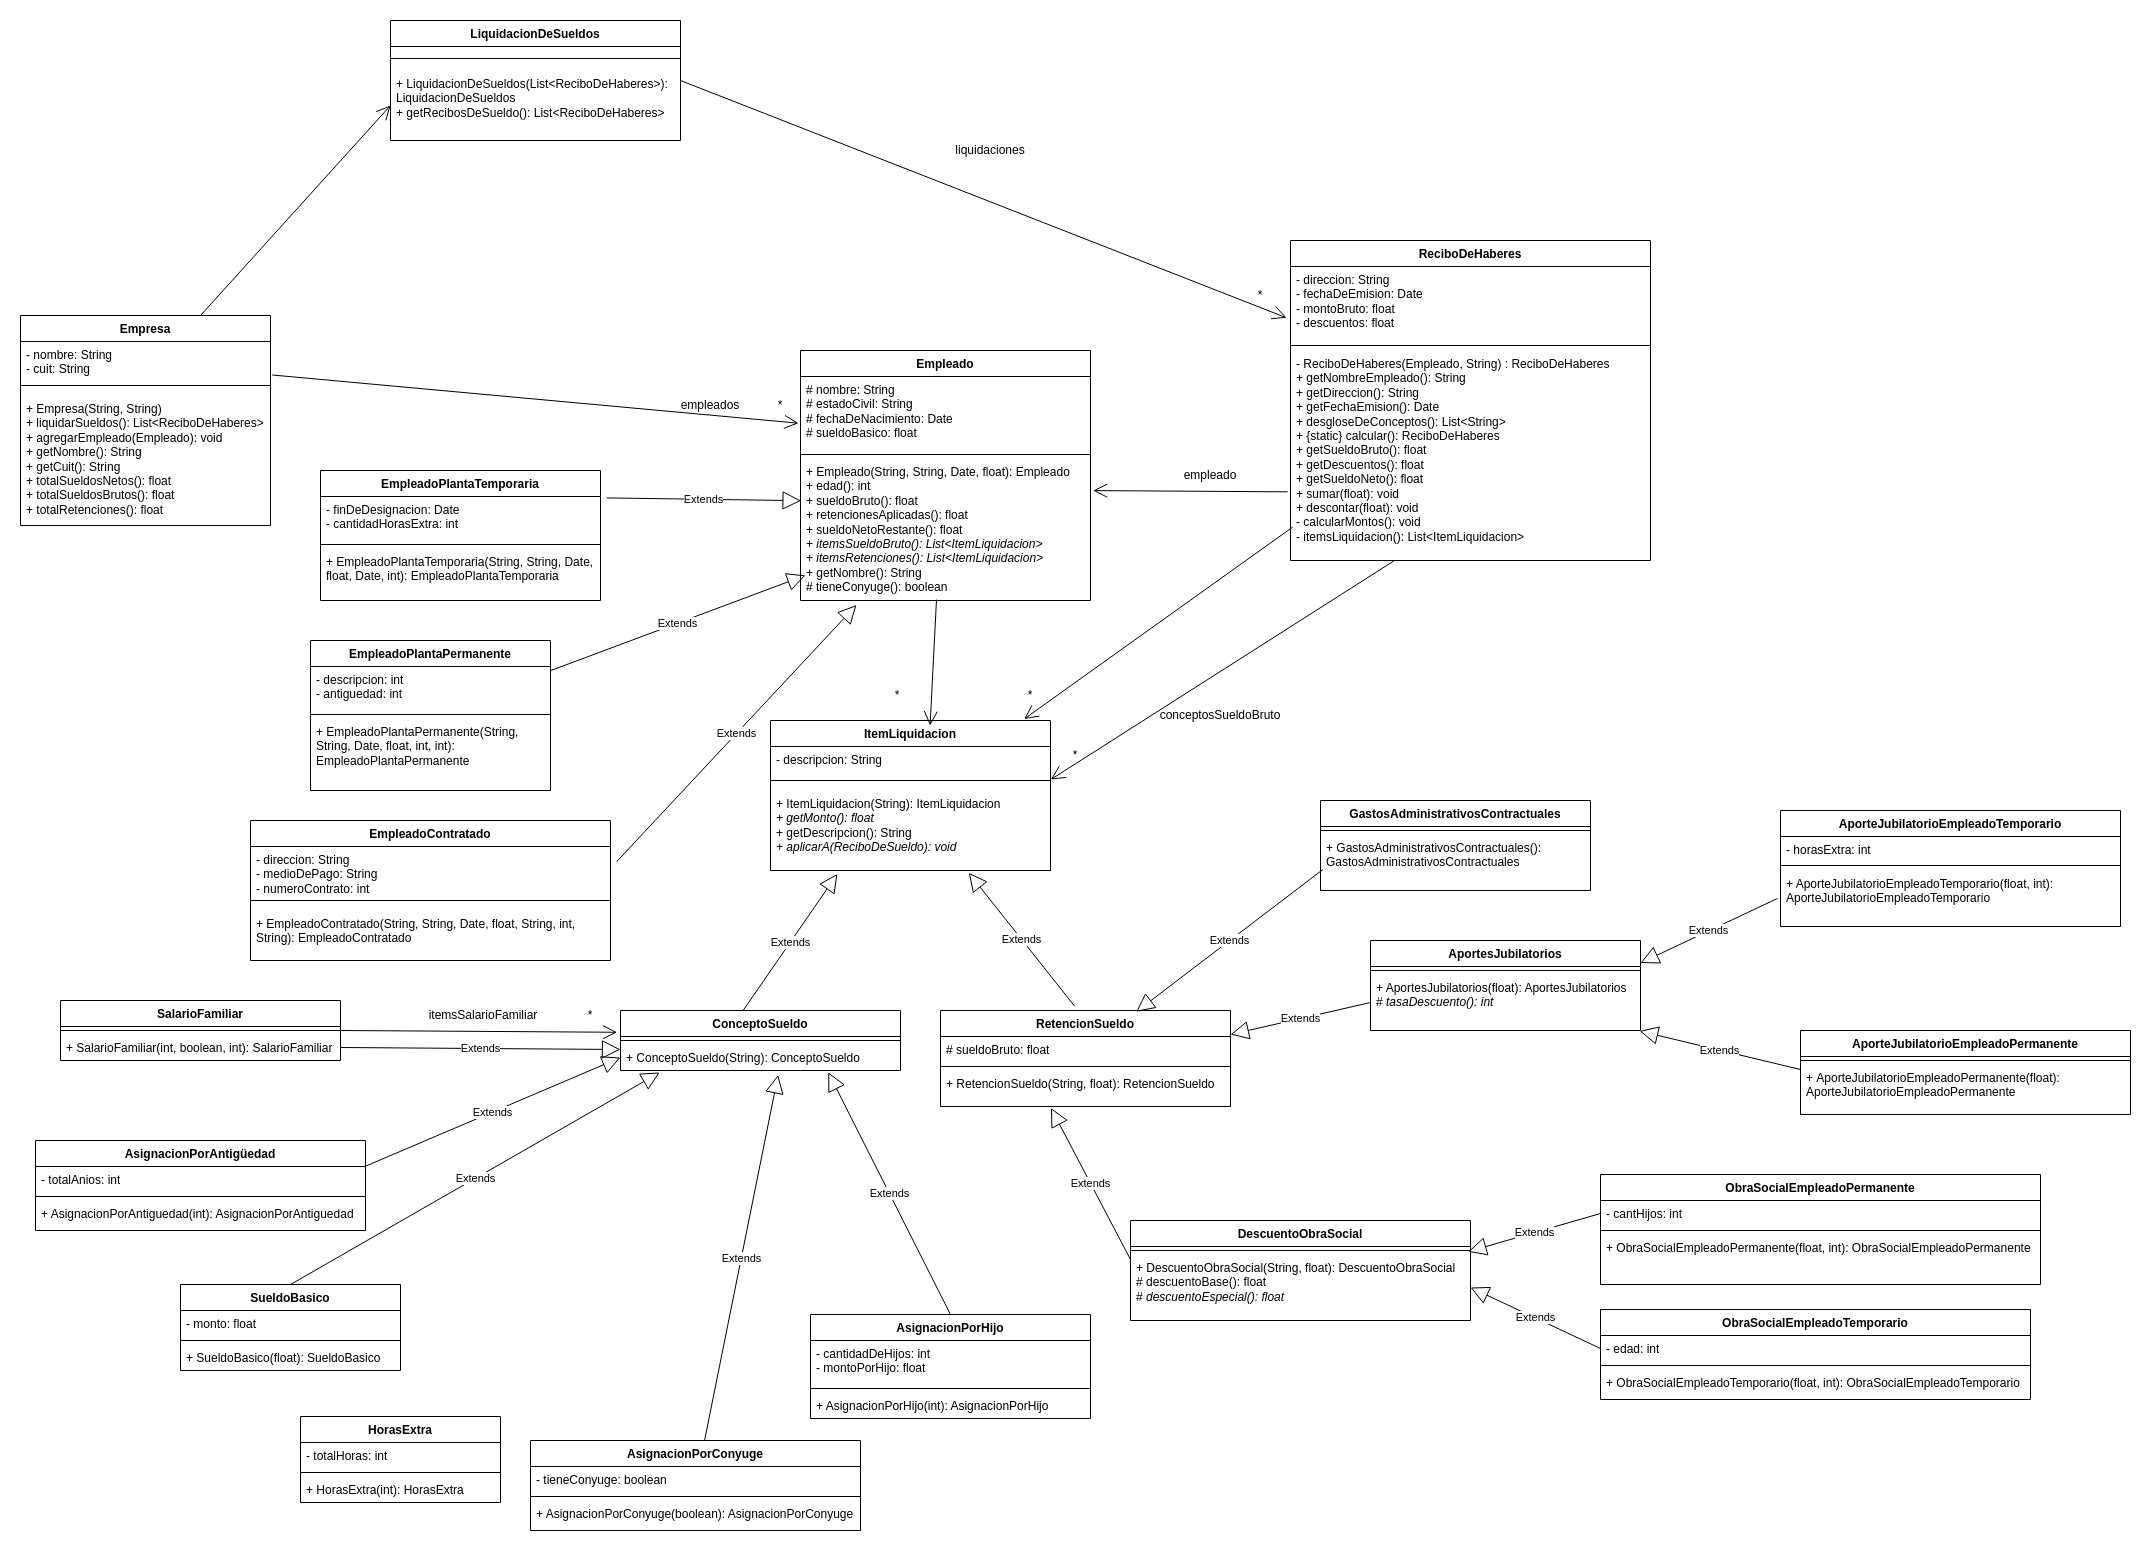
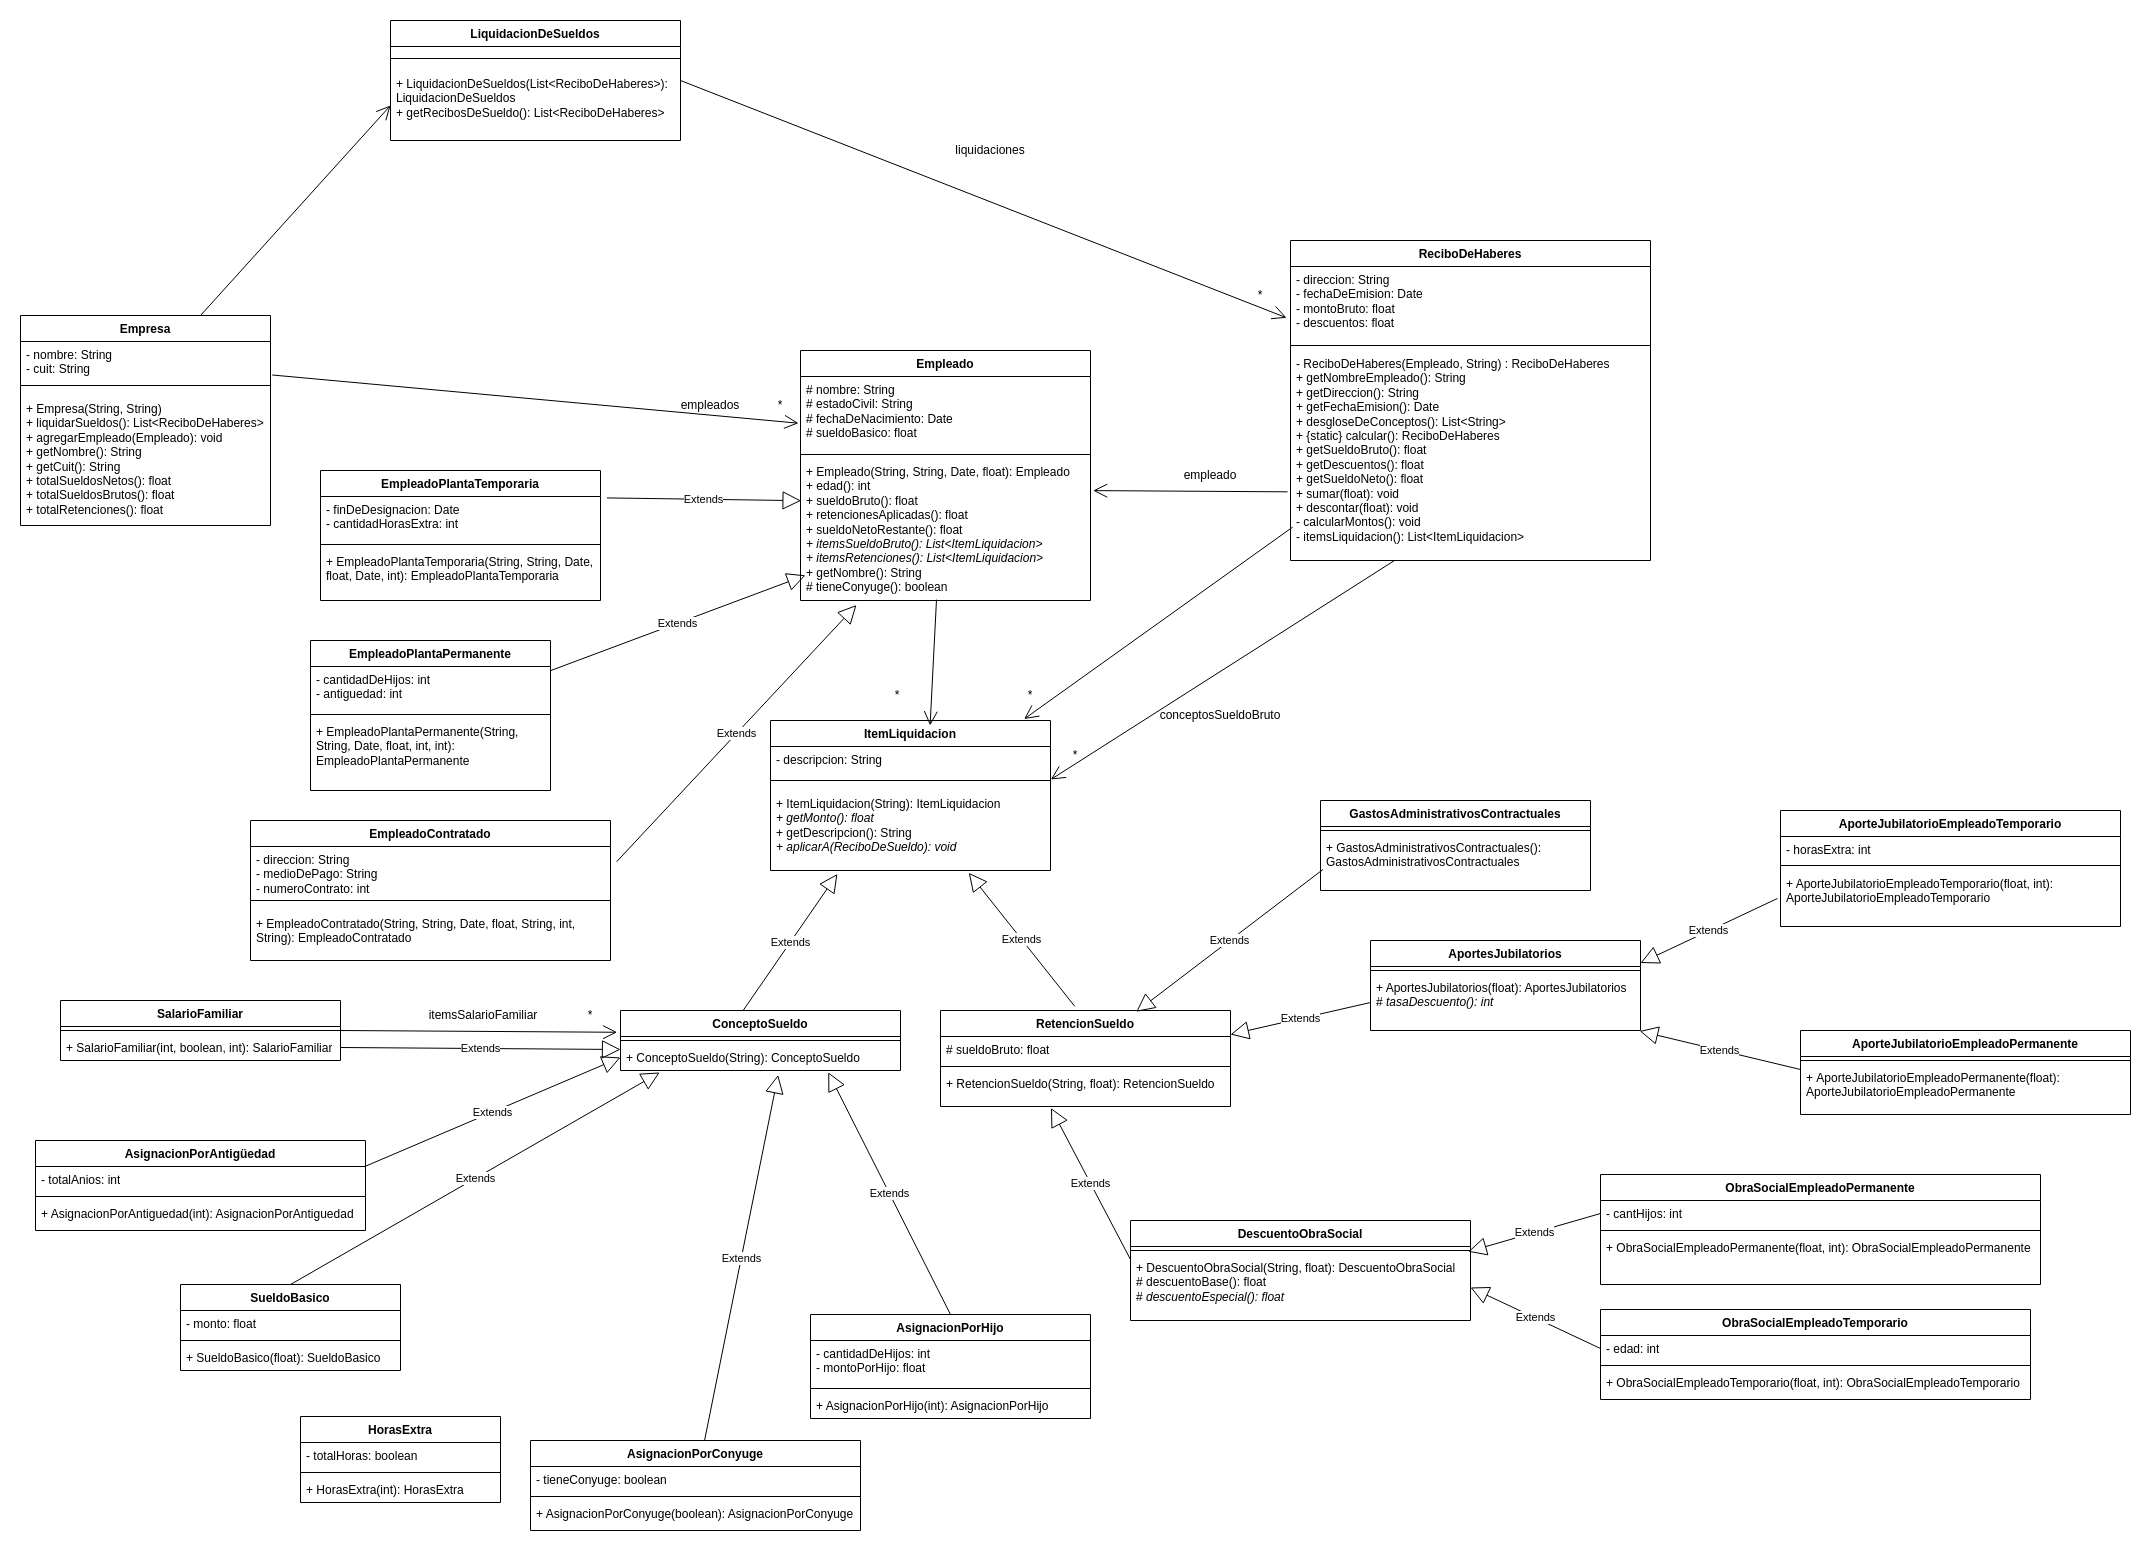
node "- descripcion: int - antiguedad: int": label "- descripcion: int - antiguedad: int" -> "- cantidadDeHijos: int - antiguedad: int"
node "- totalHoras: int": label "- totalHoras: int" -> "- totalHoras: boolean"
